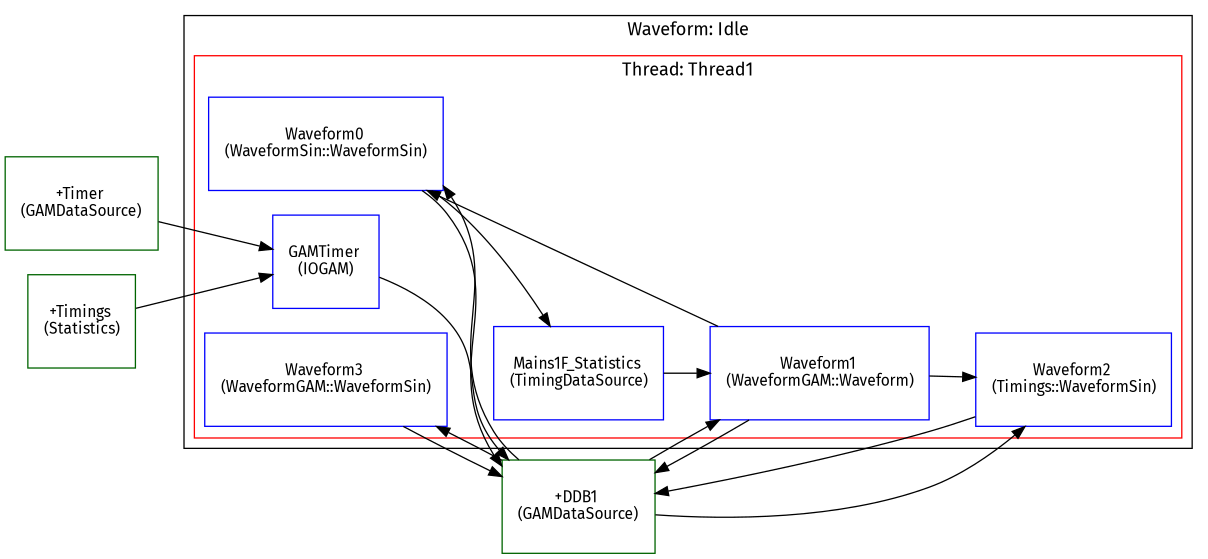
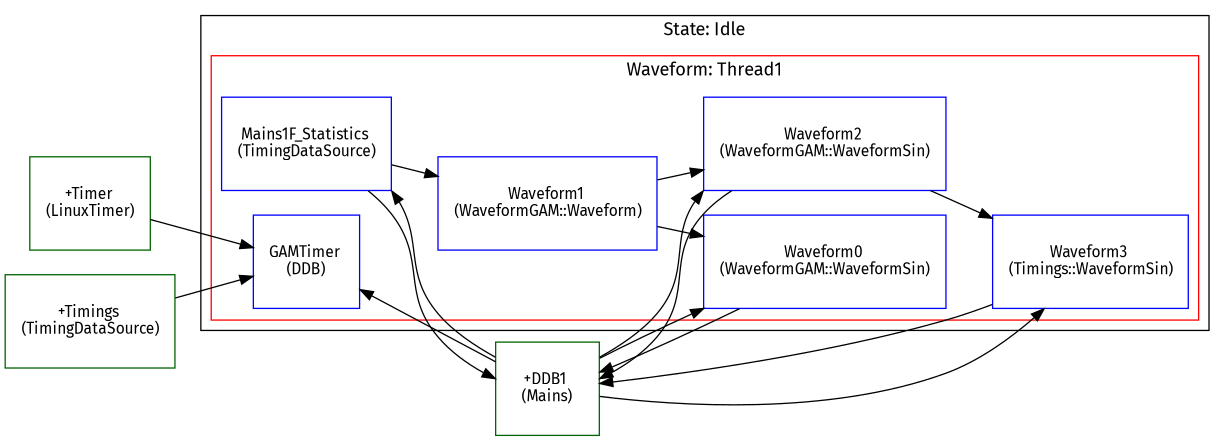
cluster "Waveform: Idle": label "Waveform: Idle" -> "State: Idle"
cluster "Thread: Thread1": label "Thread: Thread1" -> "Waveform: Thread1"
node "Waveform0": text "(WaveformSin::WaveformSin)" -> "(WaveformGAM::WaveformSin)"
edge "Waveform2" -> "Waveform3": added
node "+Timer": text "(GAMDataSource)" -> "(LinuxTimer)"
edge "Waveform0" -> "Mains1F_Statistics": removed
node "GAMTimer": text "(IOGAM)" -> "(DDB)"
node "+Timings": text "(Statistics)" -> "(TimingDataSource)"
edge "GAMTimer" -> "+DDB1": reversed
node "Waveform3": text "(WaveformGAM::WaveformSin)" -> "(Timings::WaveformSin)"
node "Waveform2": text "(Timings::WaveformSin)" -> "(WaveformGAM::WaveformSin)"
node "+DDB1": text "(GAMDataSource)" -> "(Mains)"
